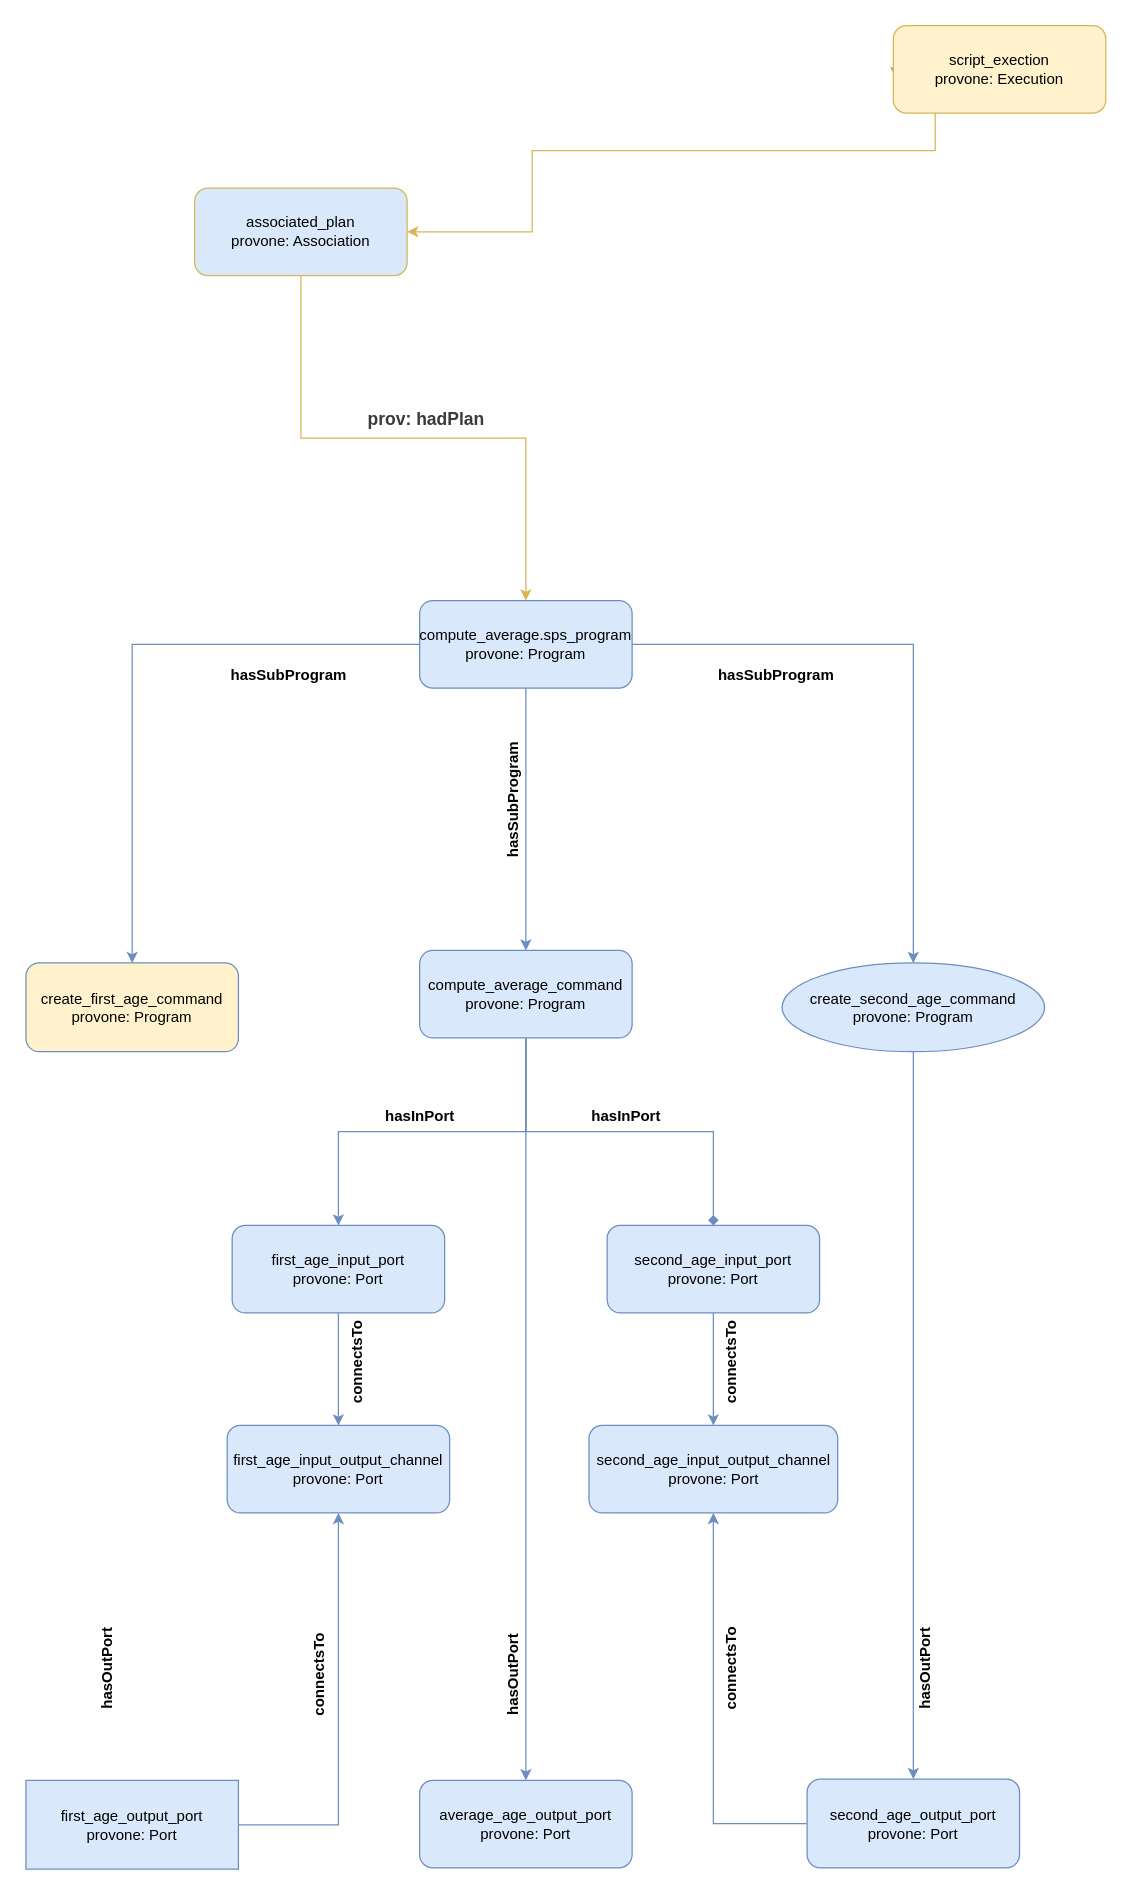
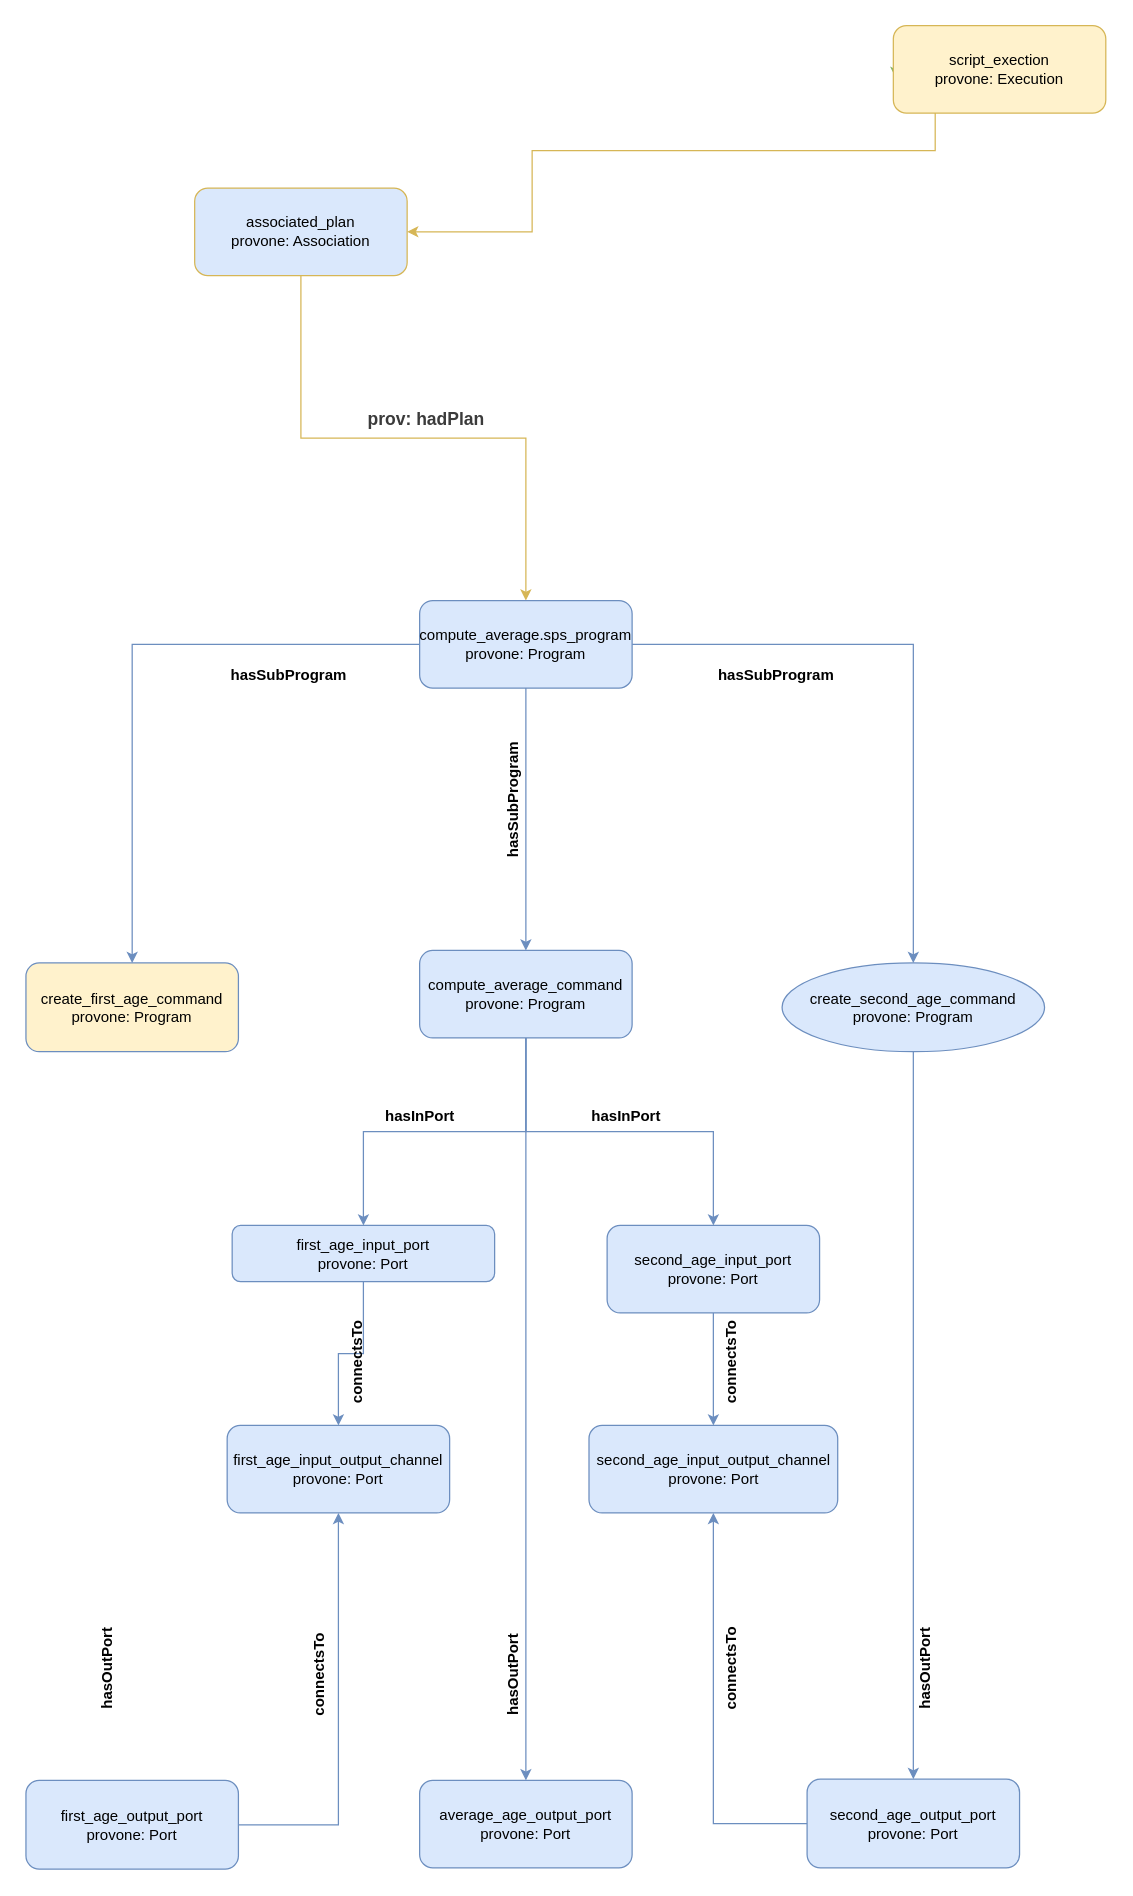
edge "compute_average_command provone: Program" -> "second_age_input_port provone: Port": arrowhead diamond -> classic
node "first_age_input_port provone: Port": size 213x88 -> 263x56
node "first_age_output_port provone: Port": shape rectangle -> rounded rectangle
